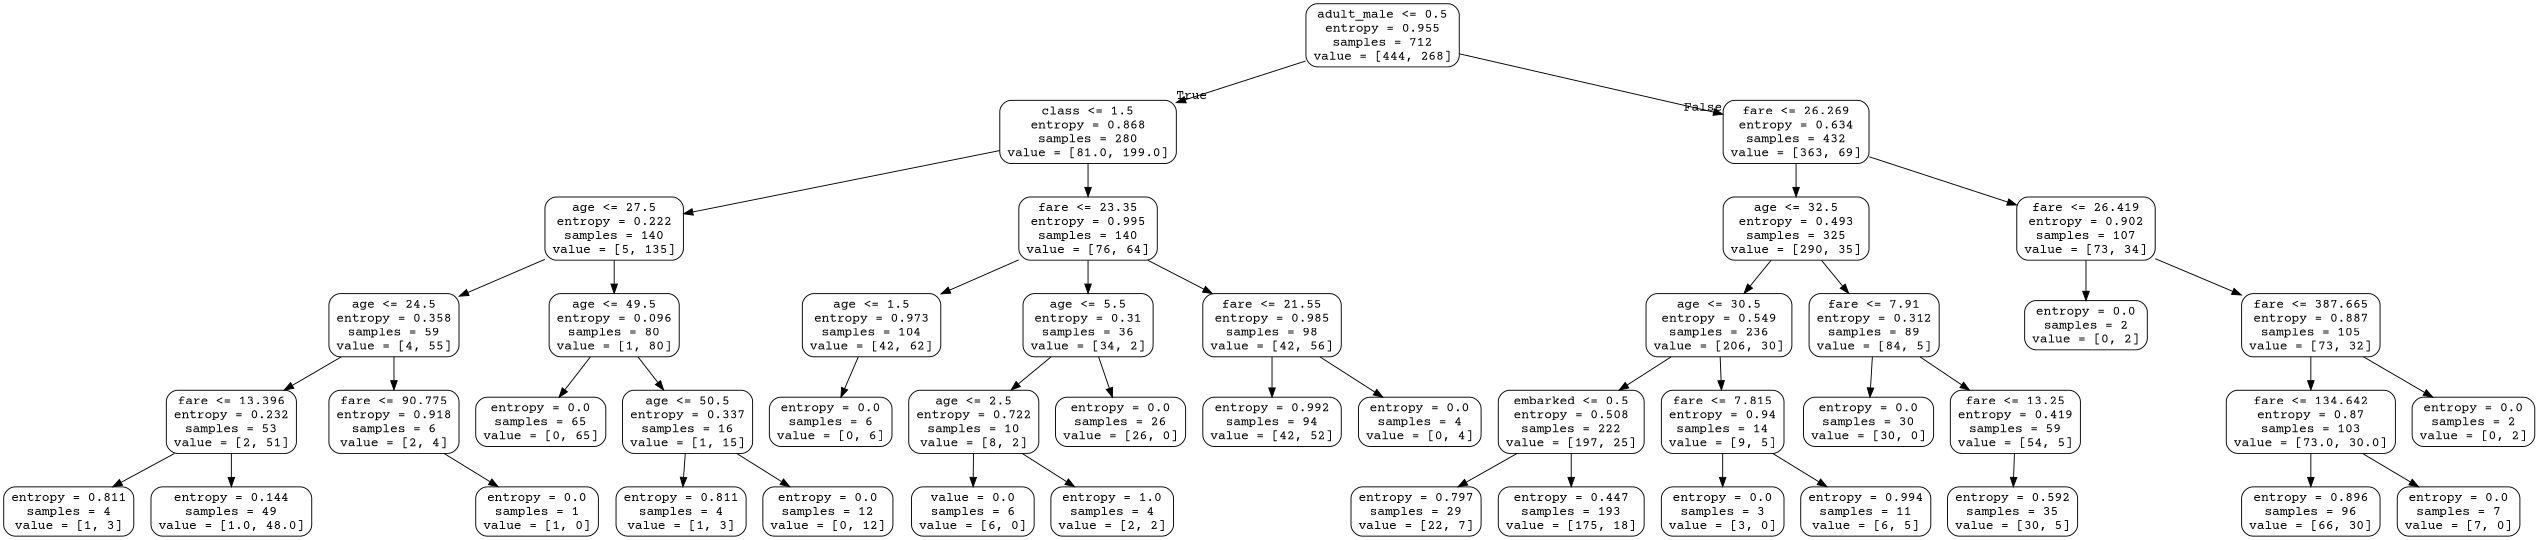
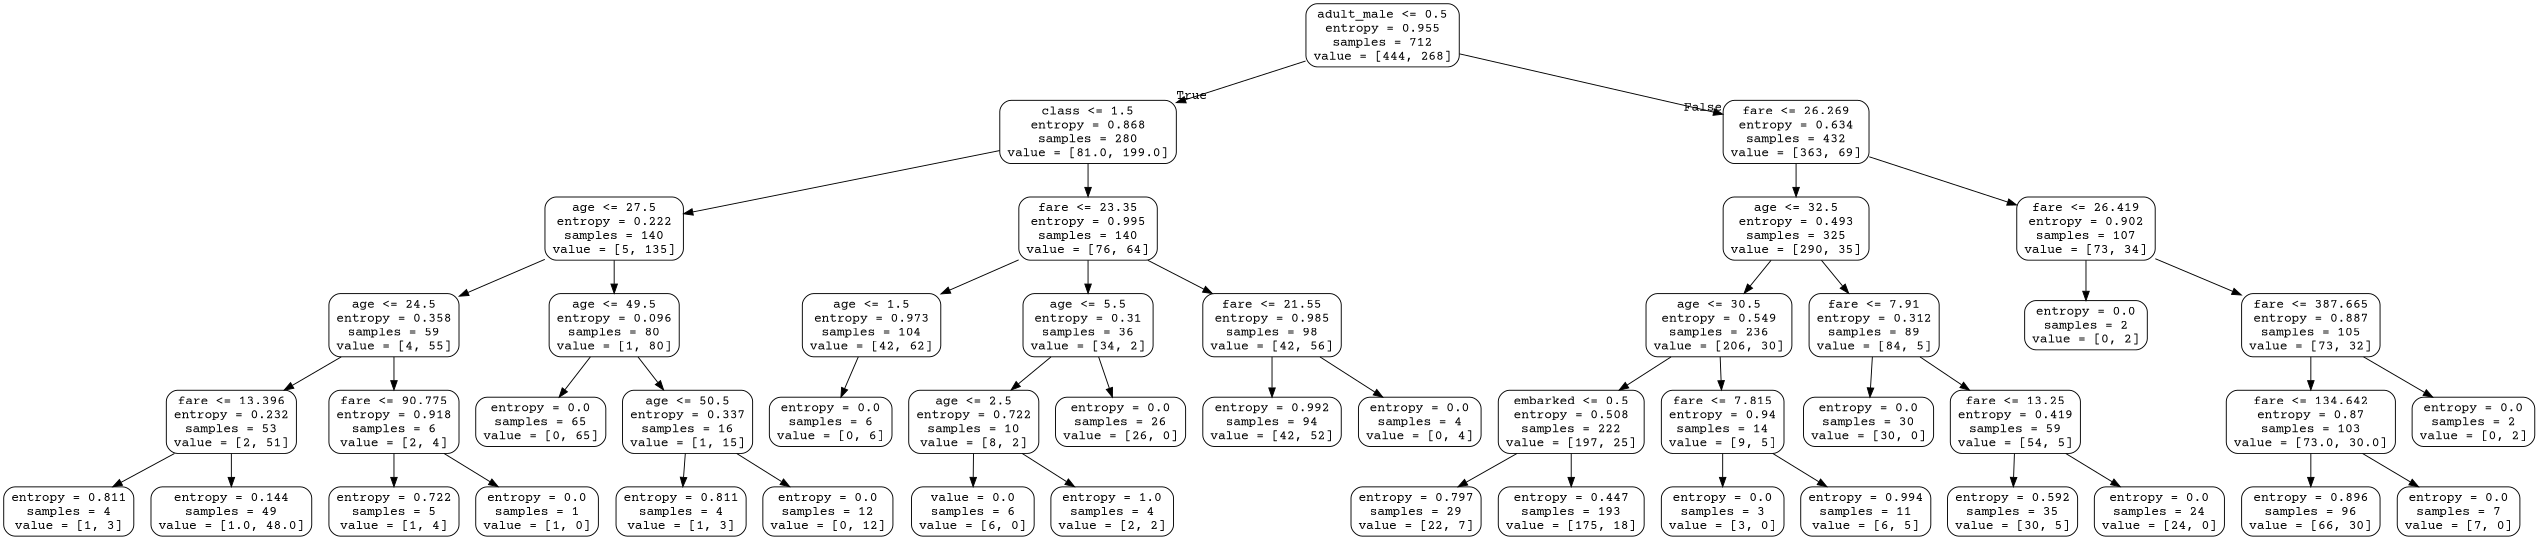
node "entropy = 0.722 samples = 5 value = [1, 4]": added
node "entropy = 0.0 samples = 24 value = [24, 0]": added
